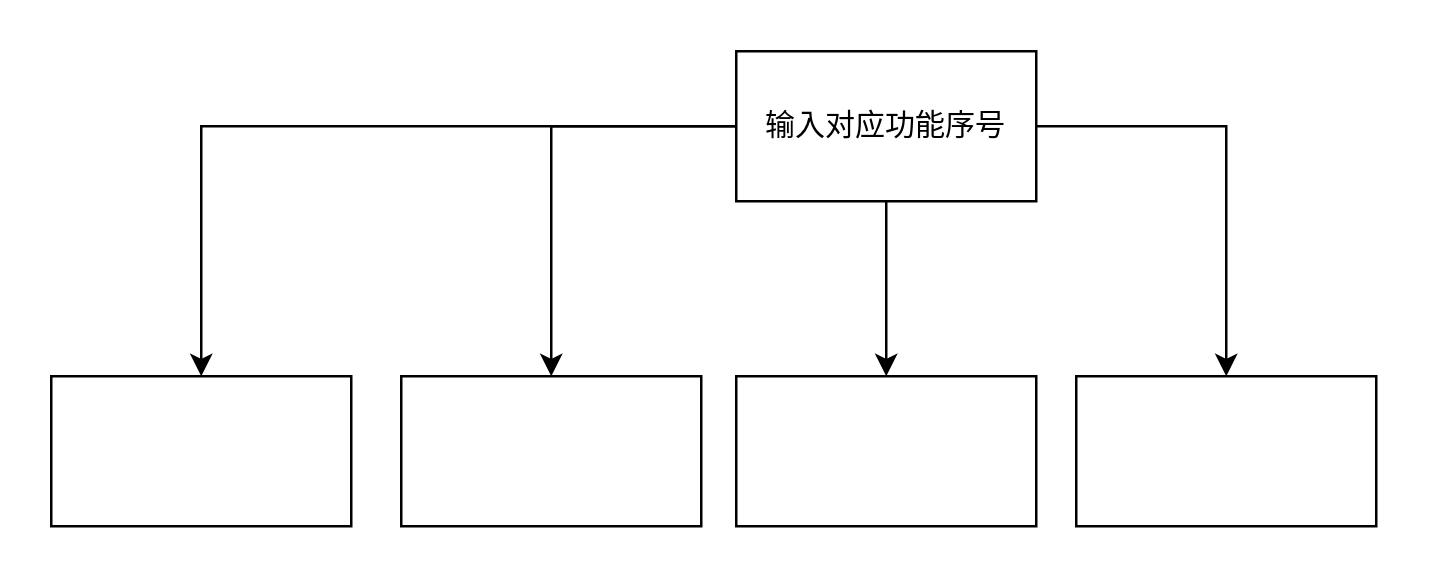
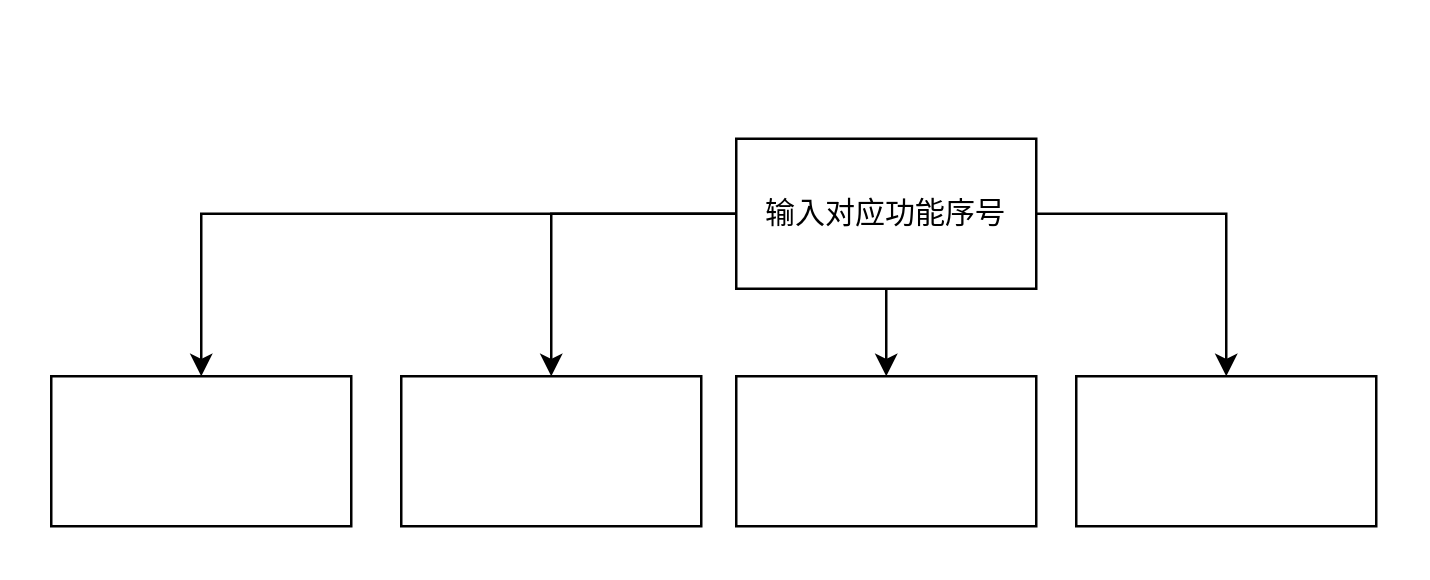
node "输入对应功能序号": moved (886, 126) -> (886, 214)
